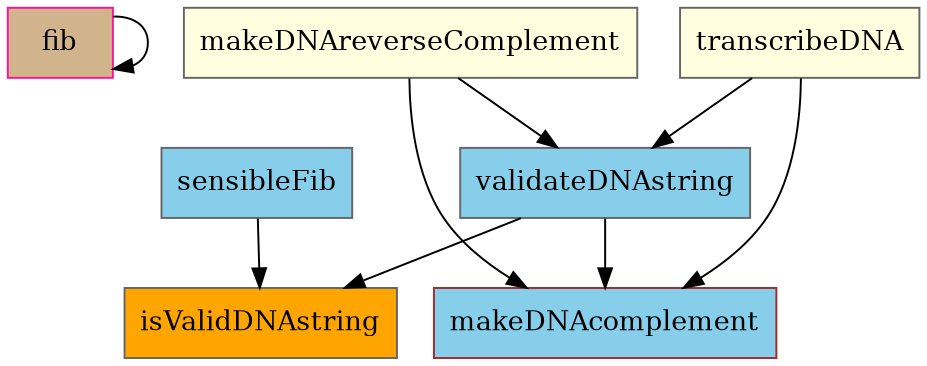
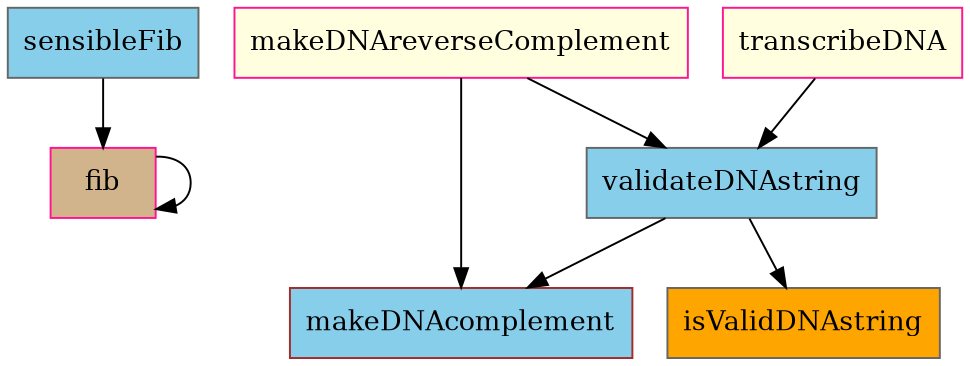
node "makeDNAreverseComplement": color gray40 -> deeppink
node "transcribeDNA": color gray40 -> deeppink
edge "transcribeDNA" -> "makeDNAcomplement": removed
edge "sensibleFib" -> "isValidDNAstring": now "sensibleFib" -> "fib"
